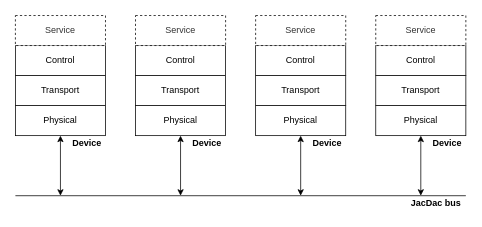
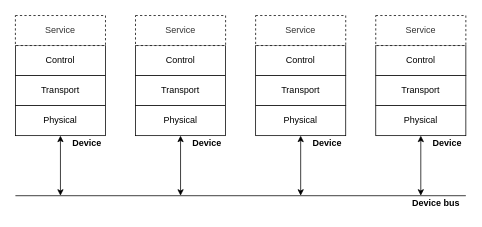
node "JacDac bus": label "JacDac bus" -> "Device bus"
